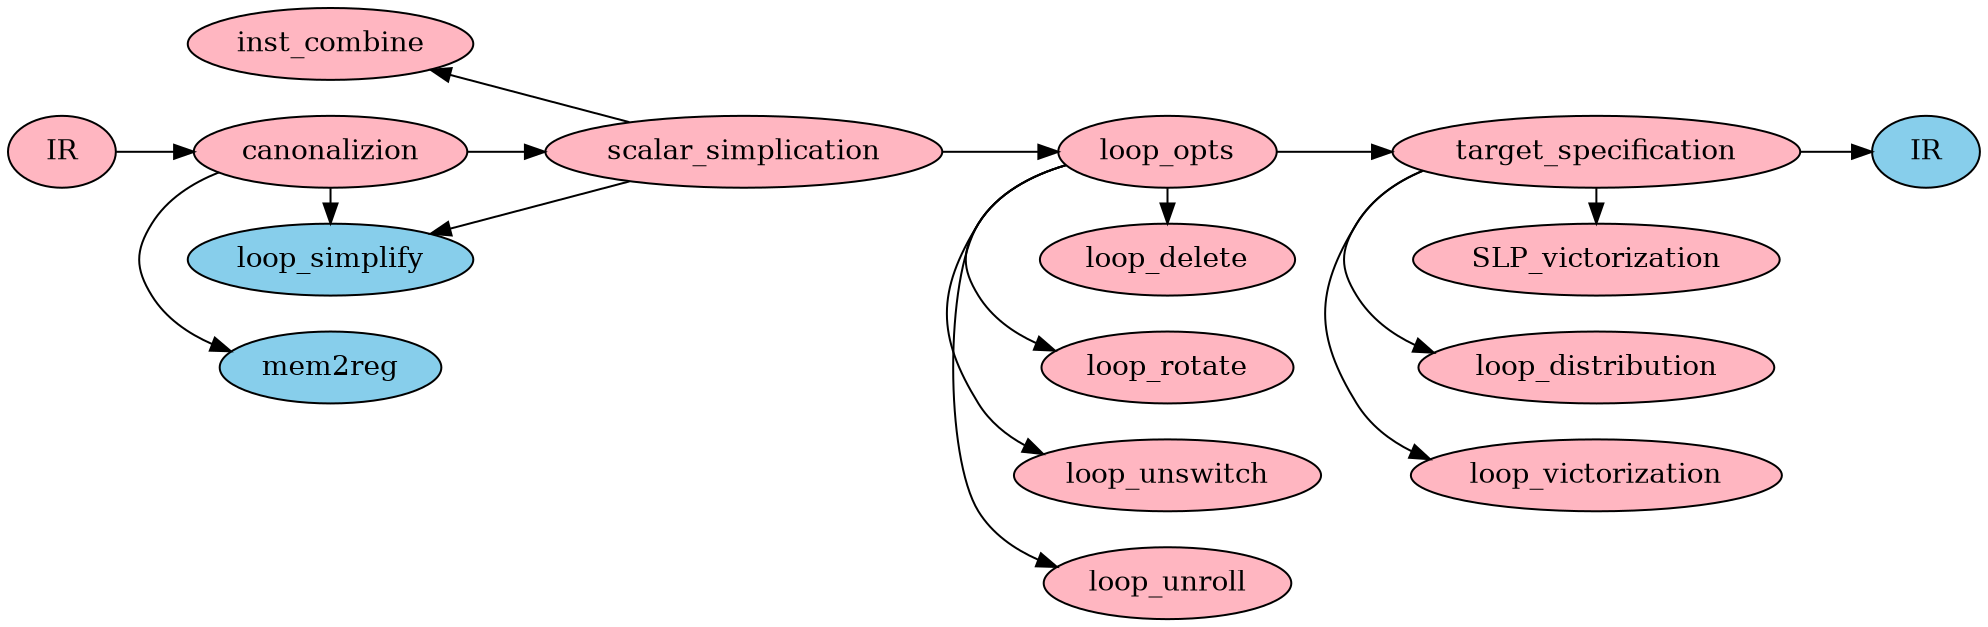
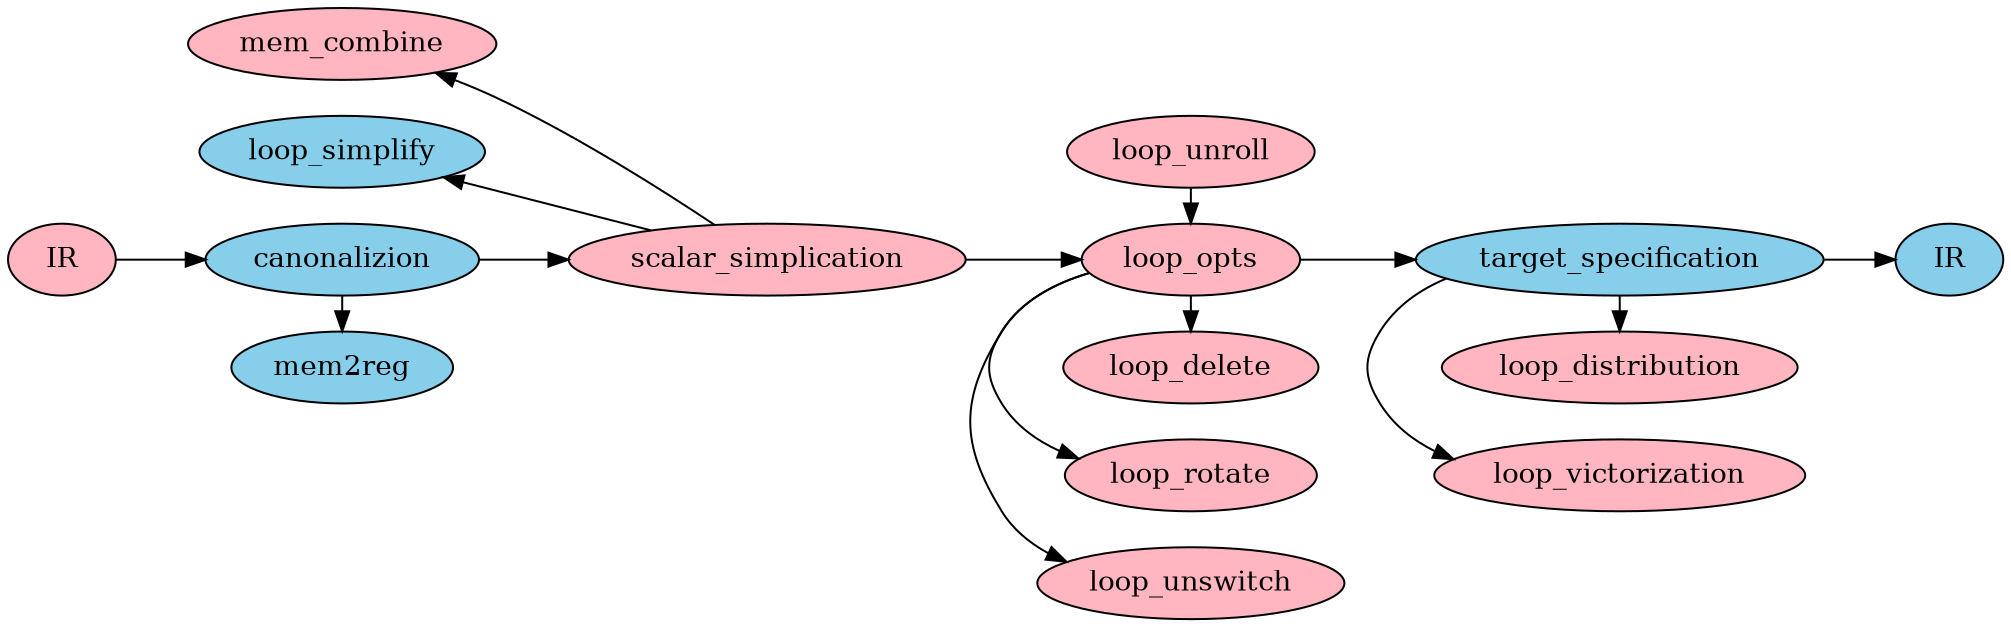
node "inst_combine": label "inst_combine" -> "mem_combine"
node "canonalizion": fillcolor lightpink -> skyblue
node "target_specification": fillcolor lightpink -> skyblue
edge "canonalizion" -> "loop_simplify": removed
node "SLP_victorization": removed
edge "loop_opts" -> "loop_unroll": reversed
